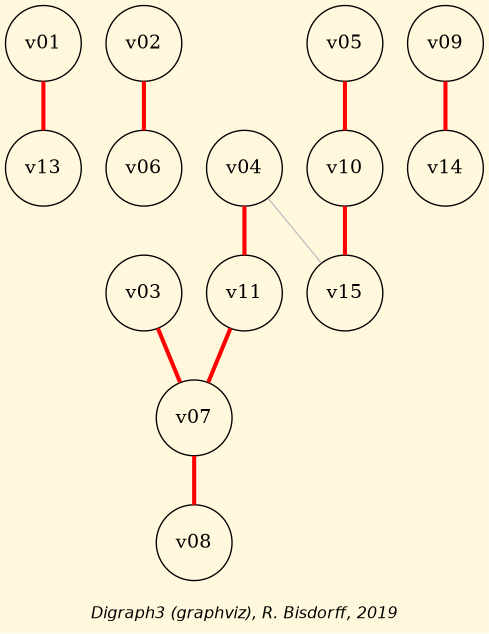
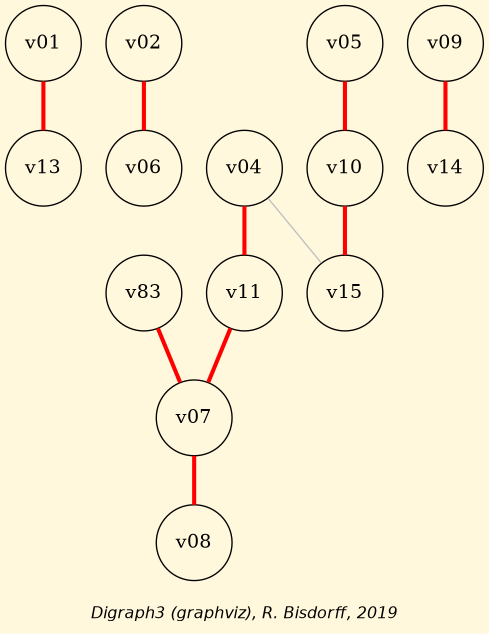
node "v03": label "v03" -> "v83"
